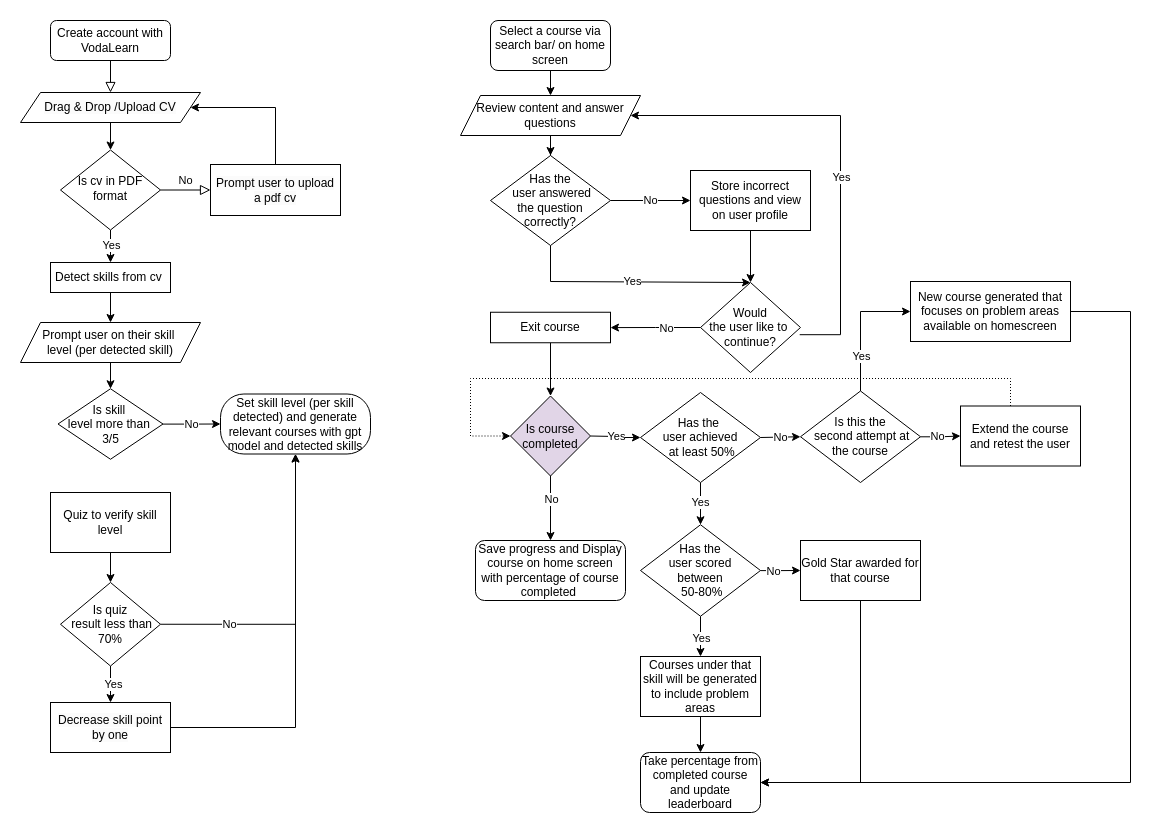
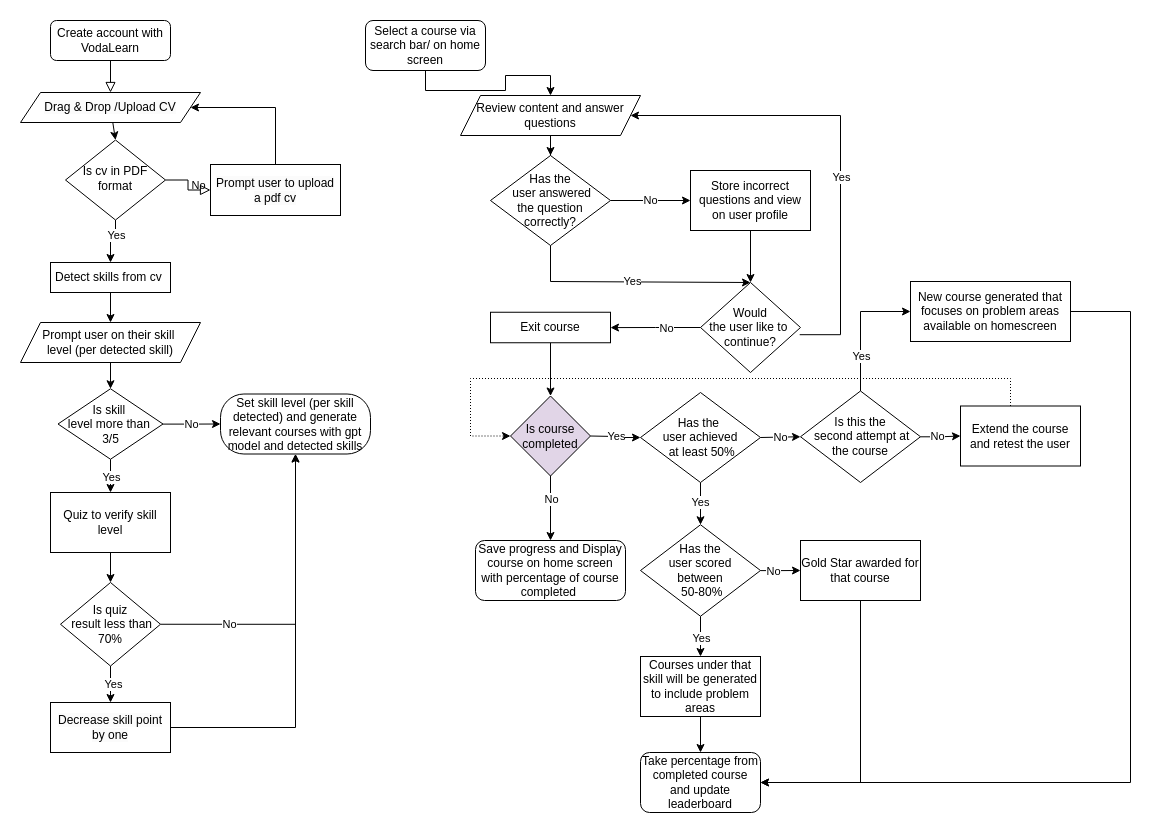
node "Select a course via search bar/ on home screen": moved (551, 46) -> (426, 46)
node "Is cv in PDF format": moved (111, 190) -> (116, 180)
edge "Is skill level more than 3/5" -> "Quiz to verify skill level": added, label "Yes"
